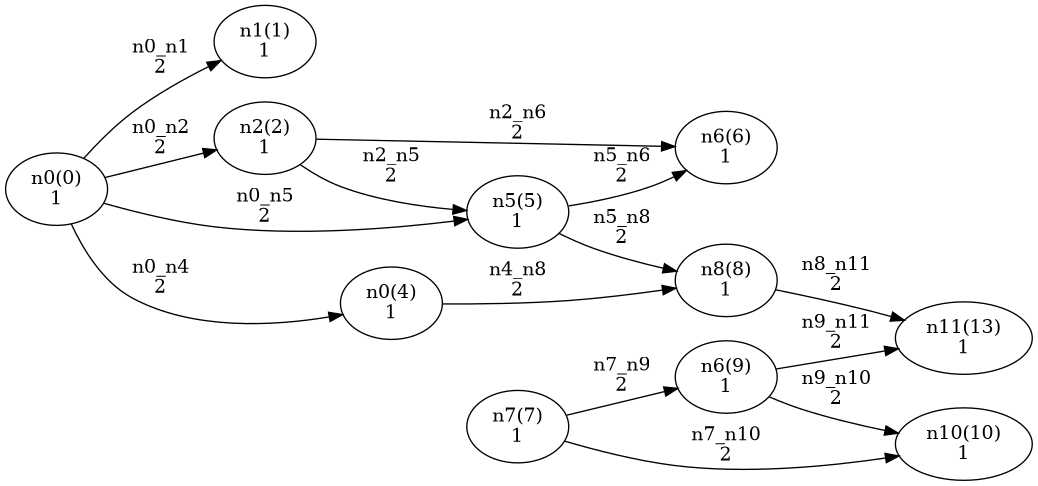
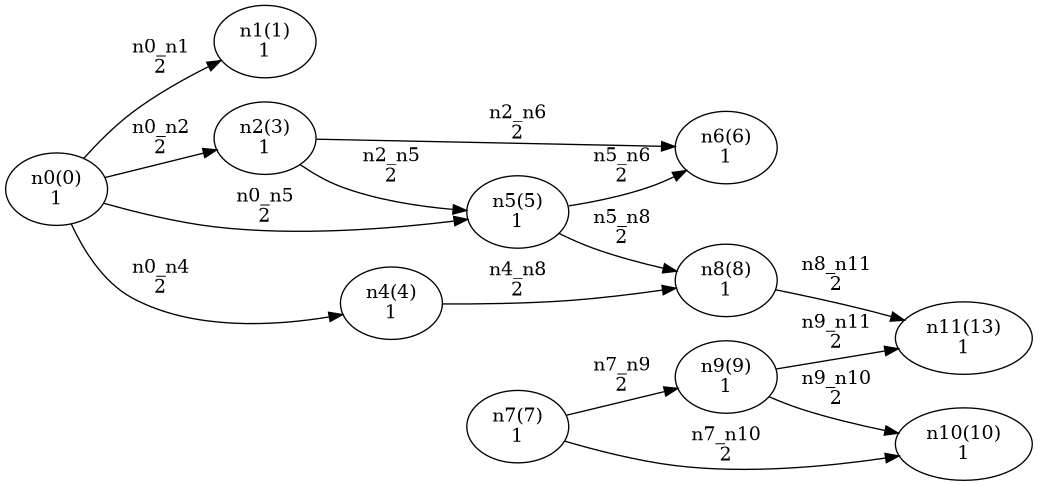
node "n2(2) 1": label "n2(2) 1" -> "n2(3) 1"
node "n0(4) 1": label "n0(4) 1" -> "n4(4) 1"
node "n6(9) 1": label "n6(9) 1" -> "n9(9) 1"
